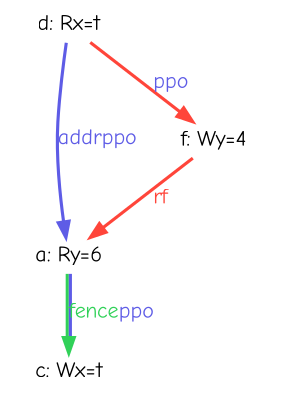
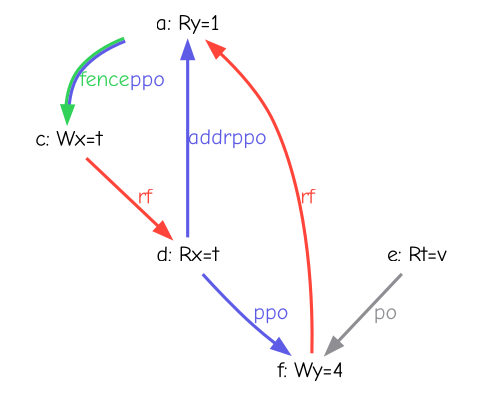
edge "d: Rx=t" -> "f: Wy=4": color #ff453a -> #5e5ce6
edge "c: Wx=t" -> "d: Rx=t": added, label "rf"
node "a: Ry=6": label "a: Ry=6" -> "a: Ry=1"
node "e: Rt=v": added
